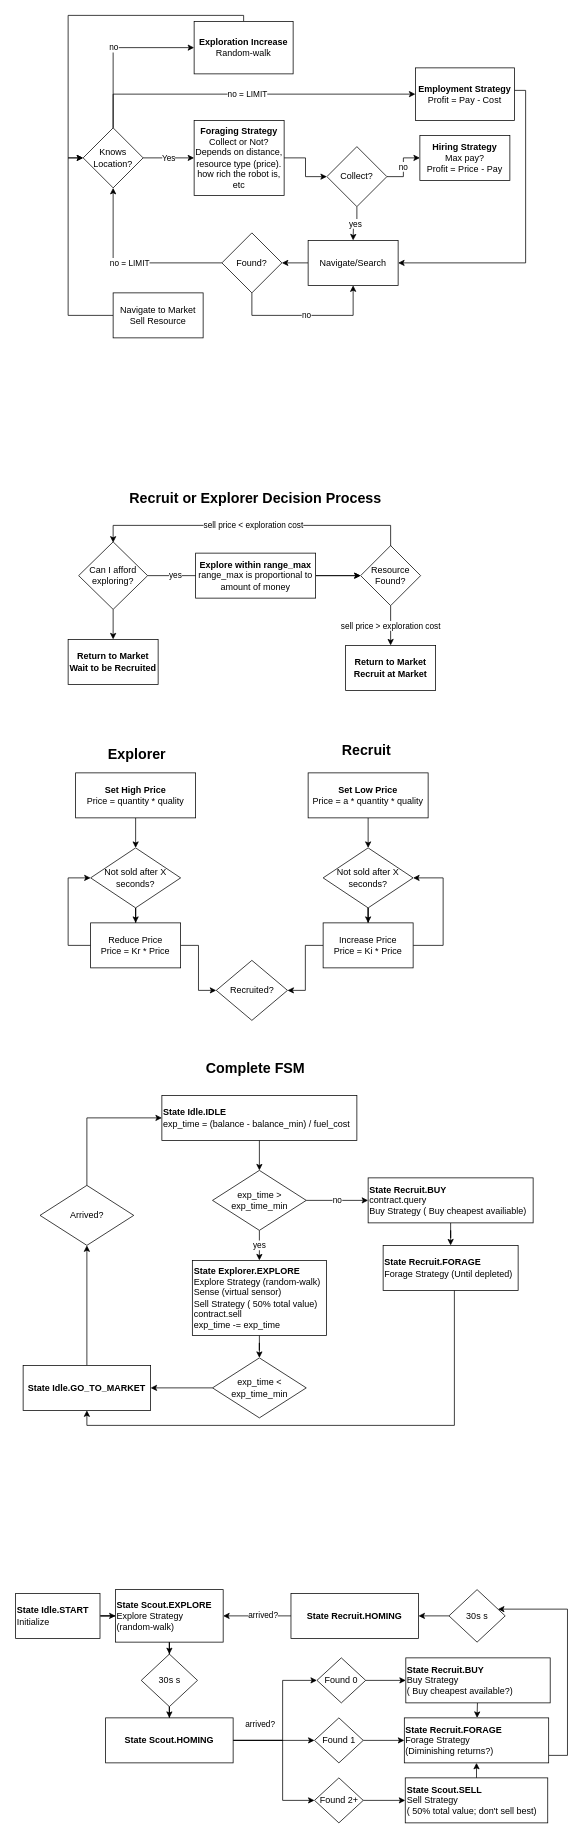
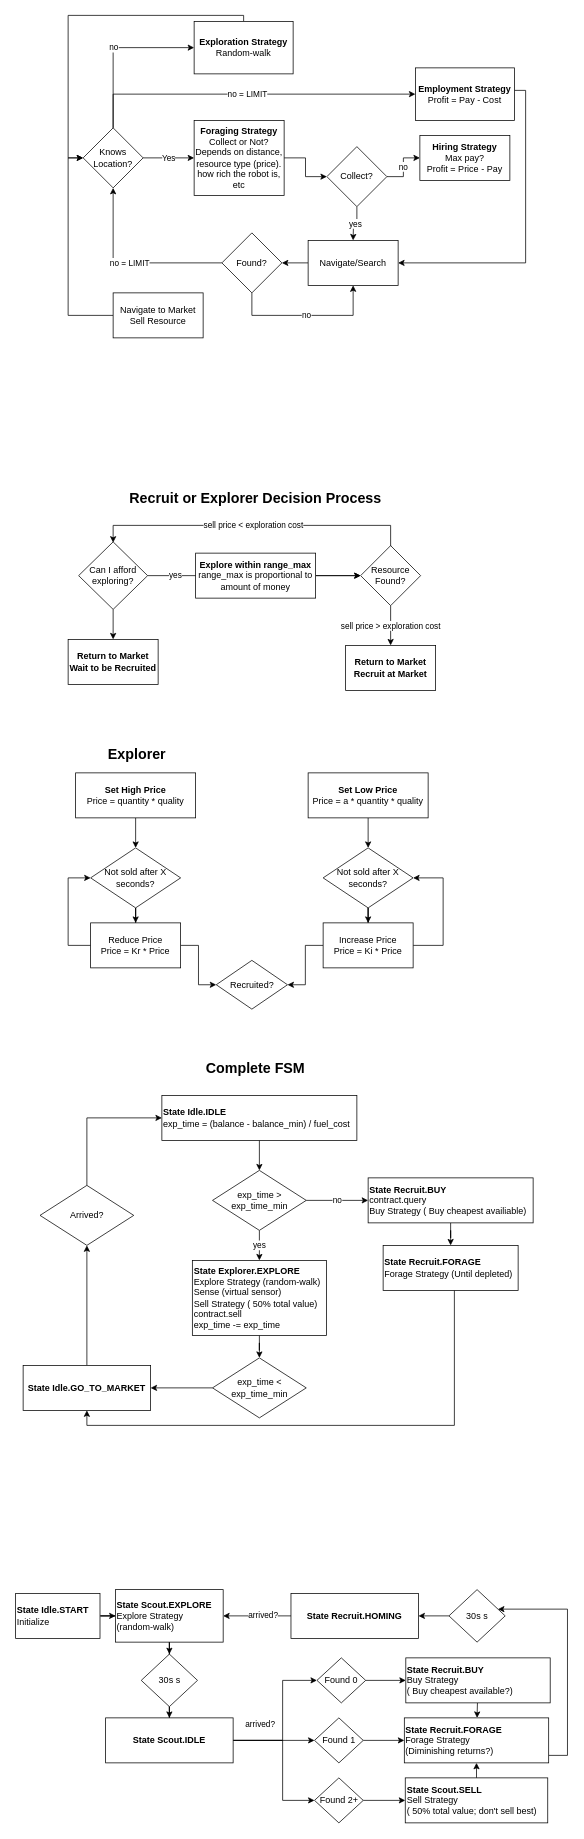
node "Exploration Increase Random-walk": label "Exploration Increase Random-walk" -> "Exploration Strategy Random-walk"
node "Recruit": removed
node "Recruited?": size 71x60 -> 71x49
node "State Scout.HOMING": label "State Scout.HOMING" -> "State Scout.IDLE"
